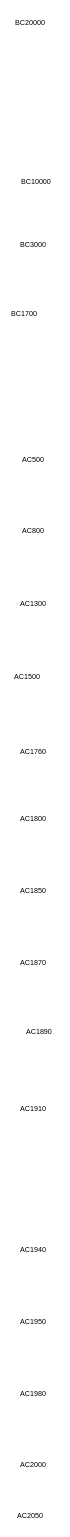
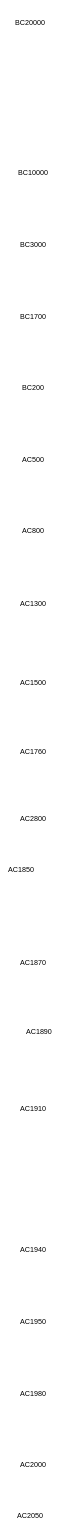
node "BC10000": moved (36, 180) -> (33, 171)
node "BC1700": moved (24, 312) -> (33, 315)
node "BC200": added
node "AC1500": moved (27, 677) -> (33, 683)
node "AC1800": label "AC1800" -> "AC2800"
node "AC1850": moved (33, 891) -> (21, 870)
